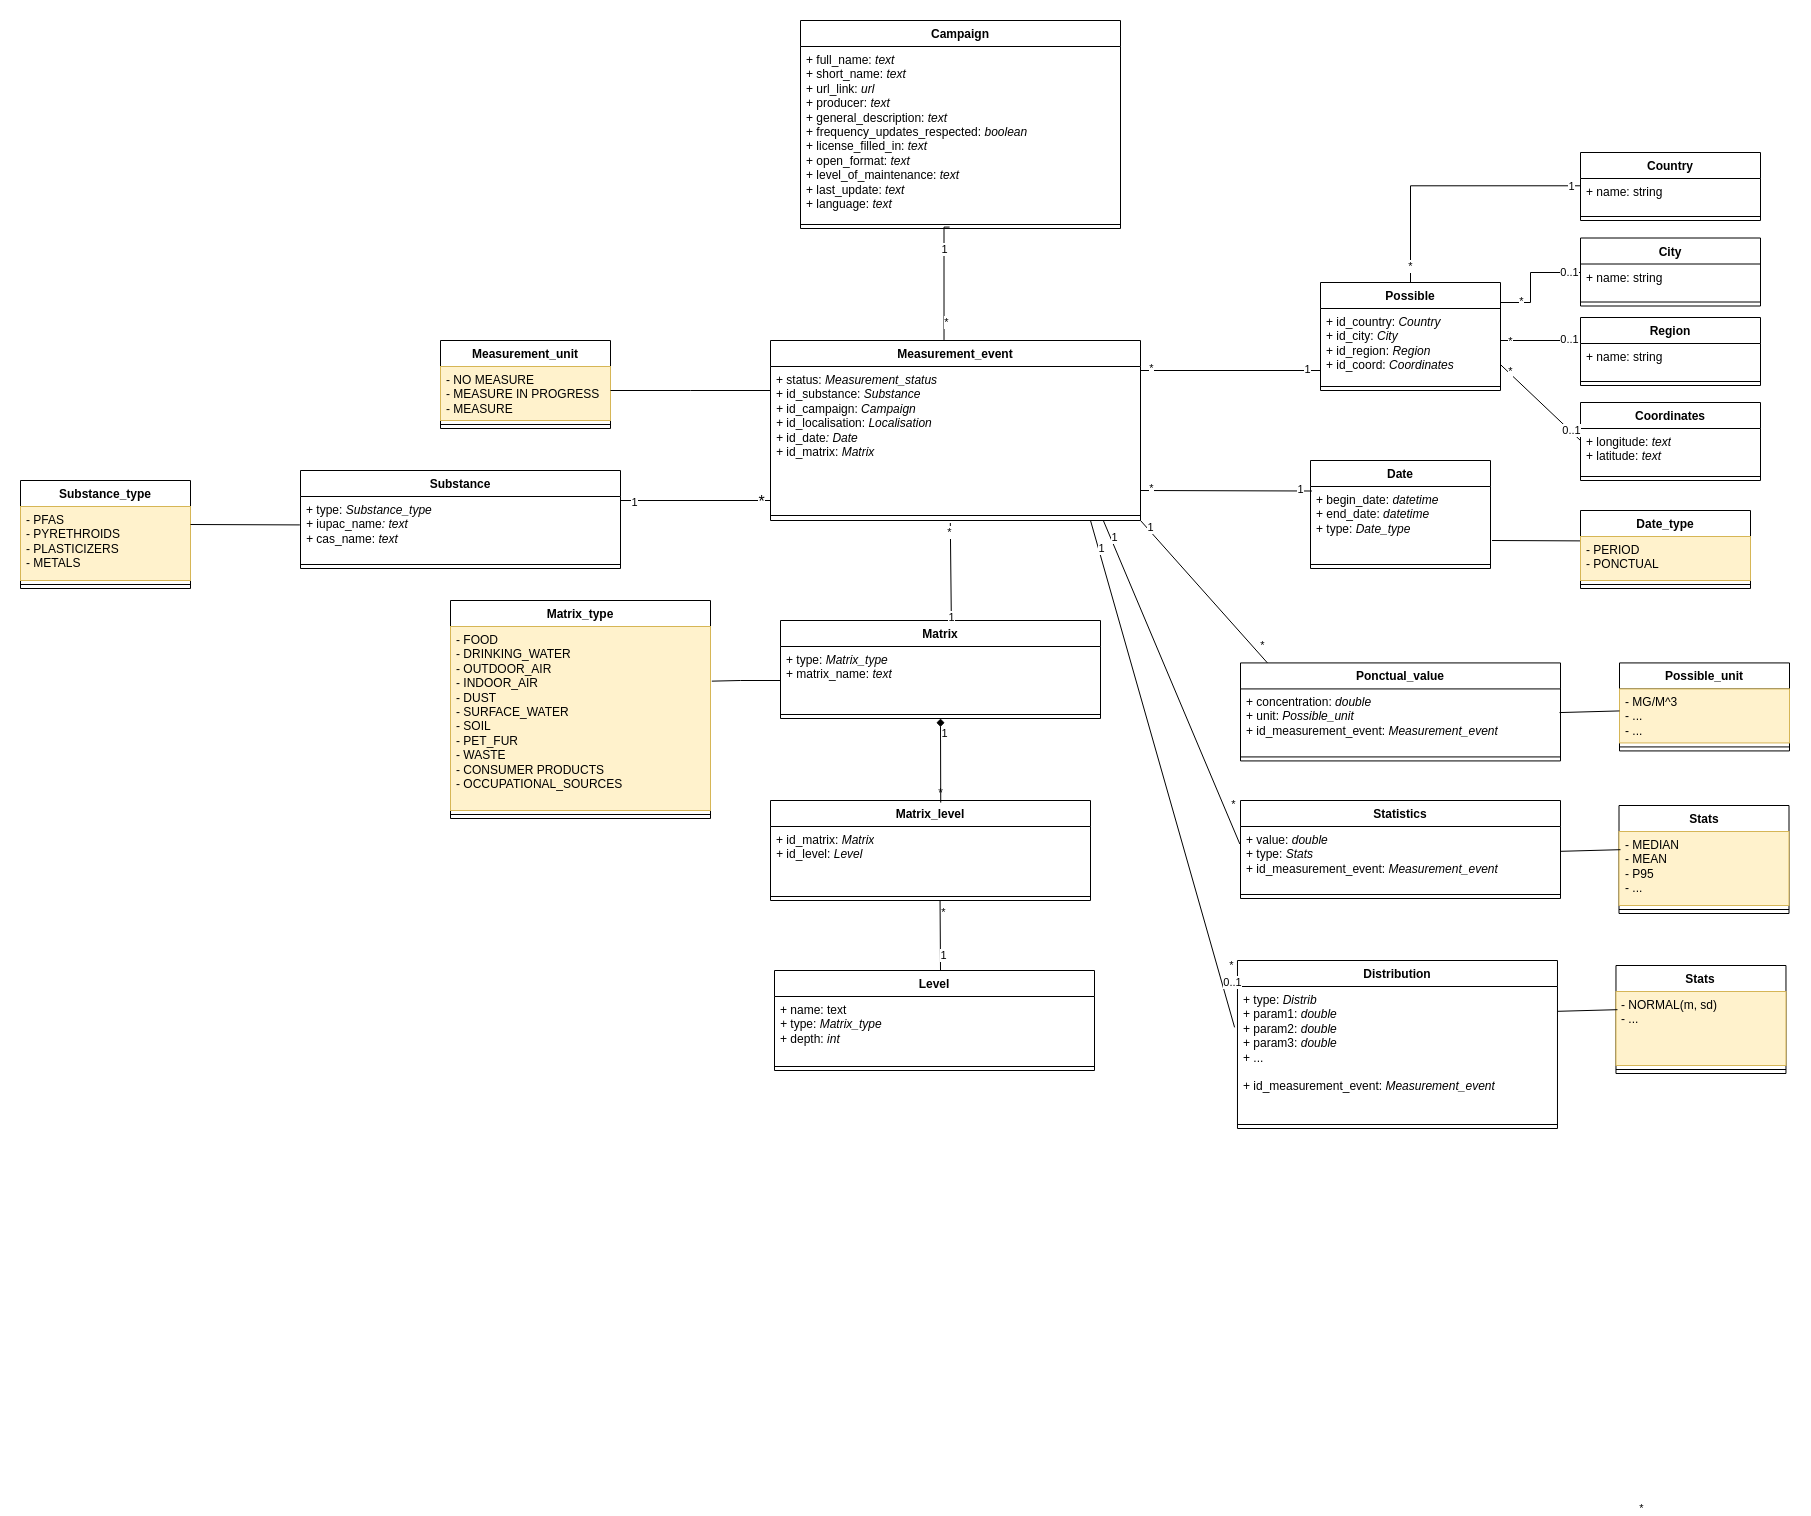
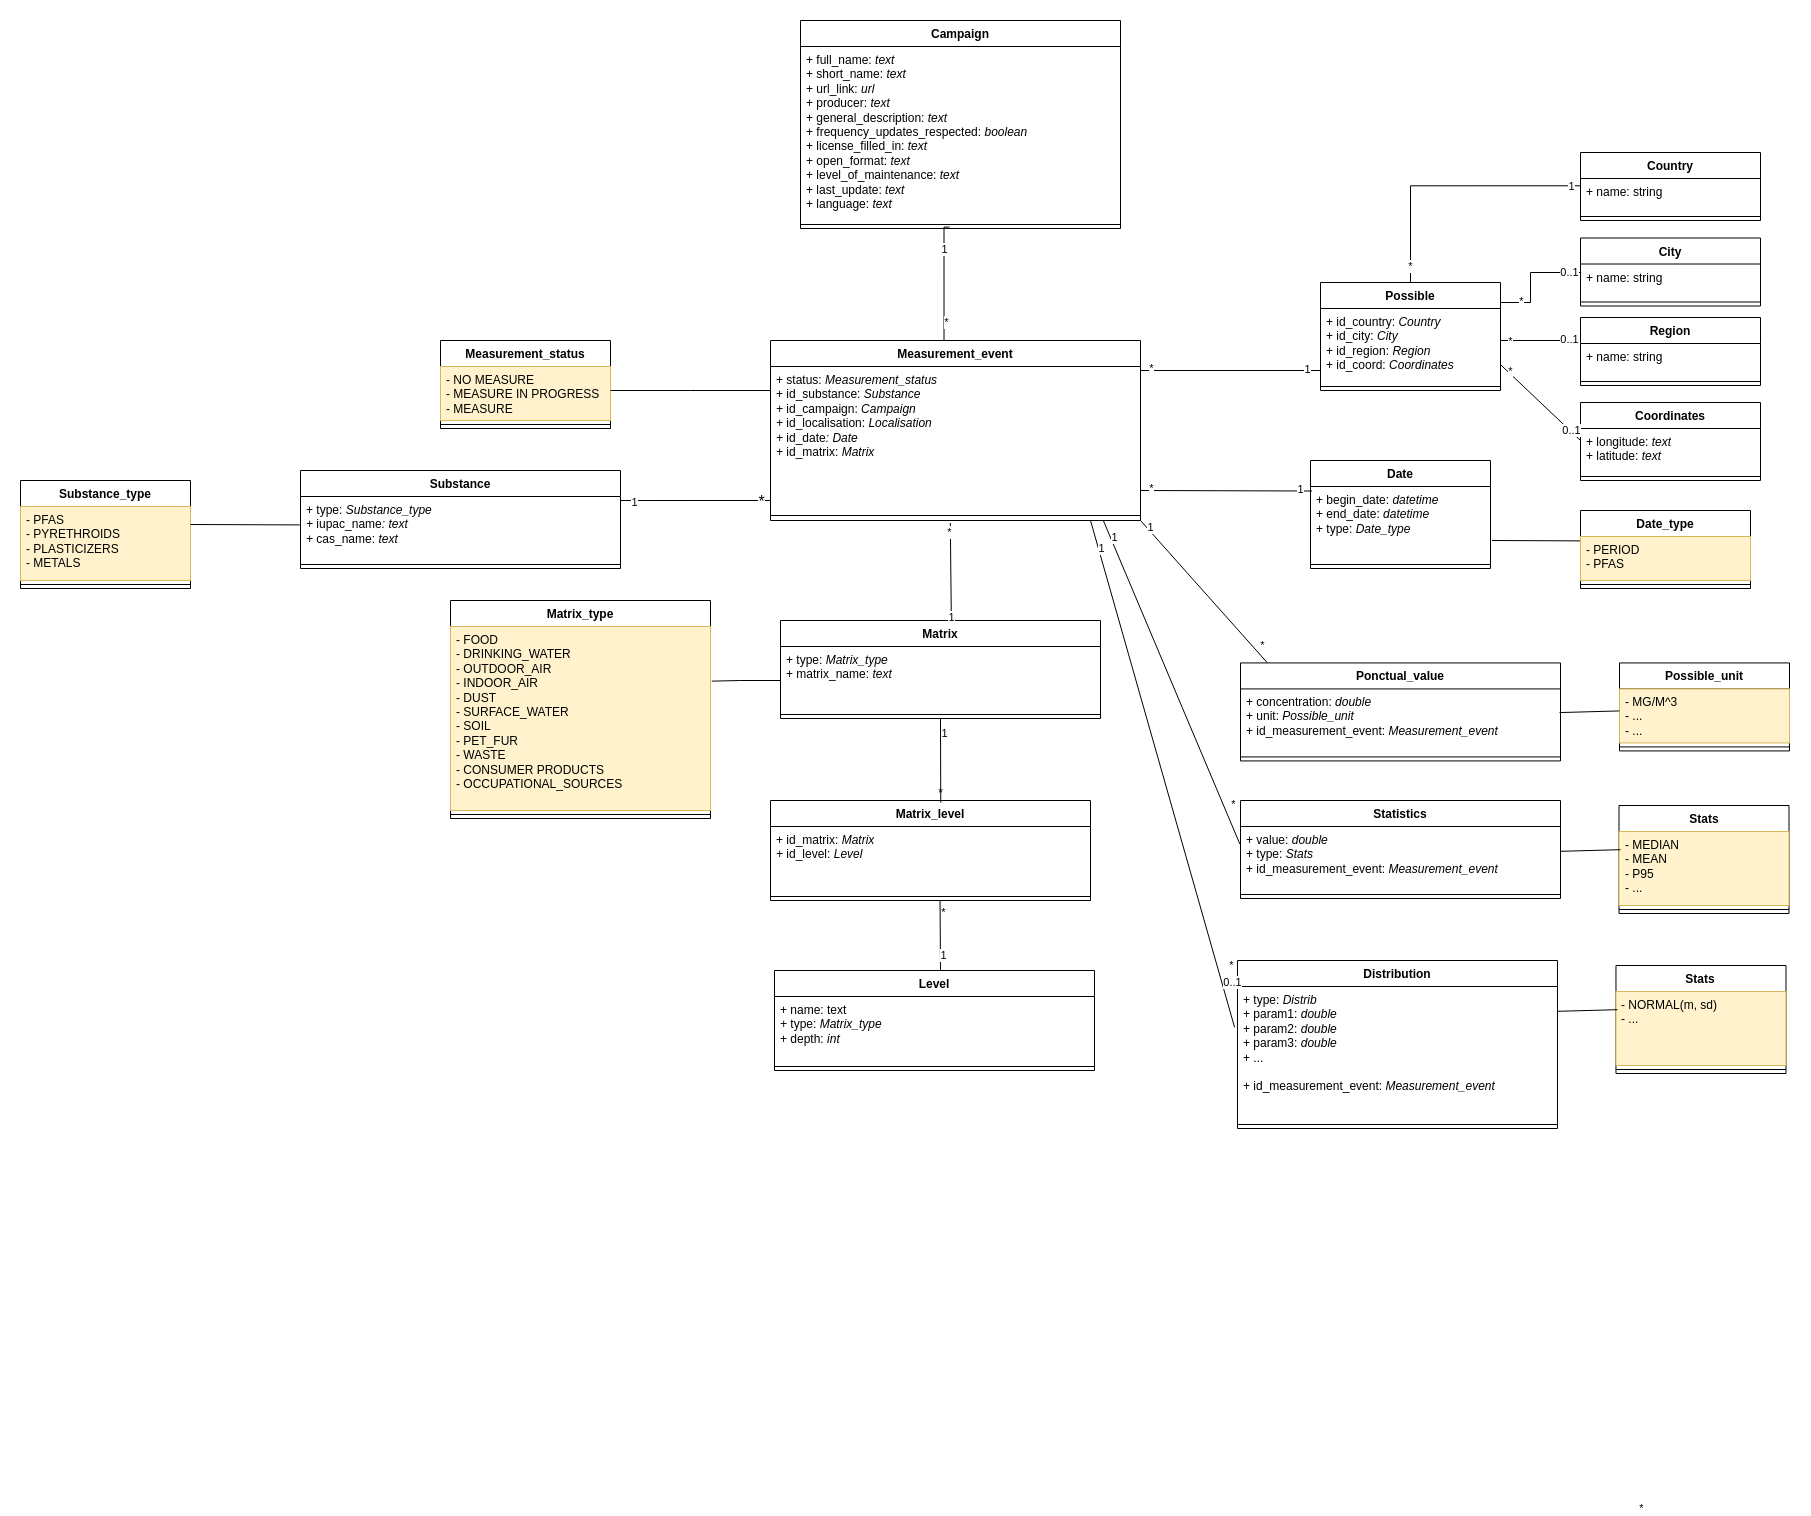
node "Measurement_unit": label "Measurement_unit" -> "Measurement_status"
node "- PERIOD - PONCTUAL": label "- PERIOD - PONCTUAL" -> "- PERIOD - PFAS"
edge "Matrix_level" -> "Matrix": arrowhead diamond -> none
